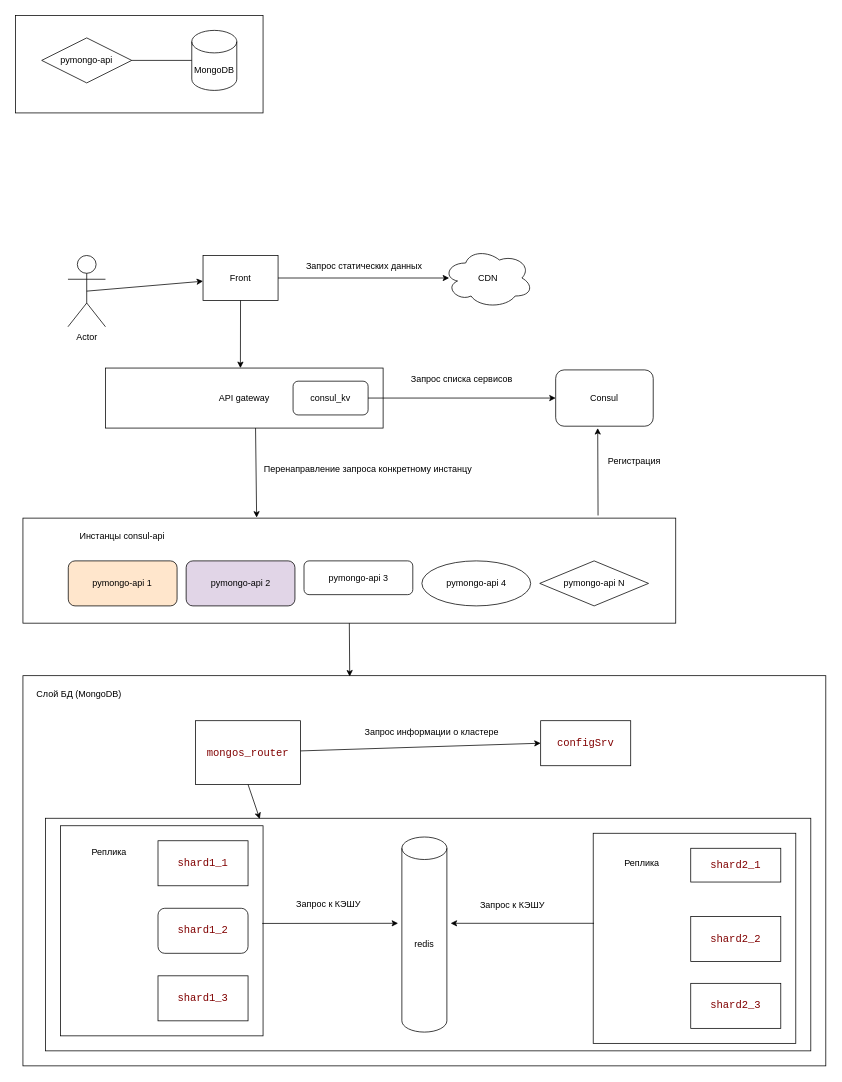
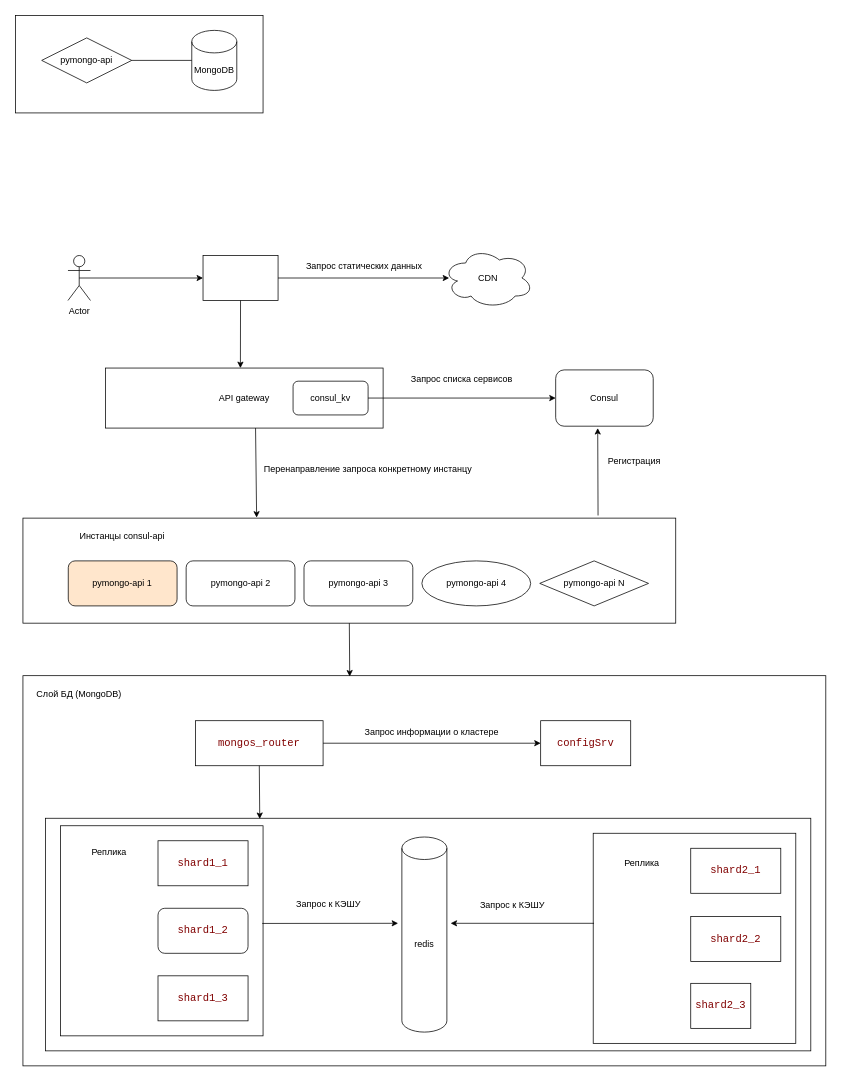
node "Front": removed
node "Actor": size 38x71 -> 23x45
node "pymongo-api 3": size 109x34 -> 109x45
node "pymongo-api 2": fillcolor #e1d5e7 -> #ffffff
node "mongos_router": size 105x64 -> 128x45
node "shard2_1": size 90x34 -> 90x45
node "shard2_3": size 90x45 -> 60x45
